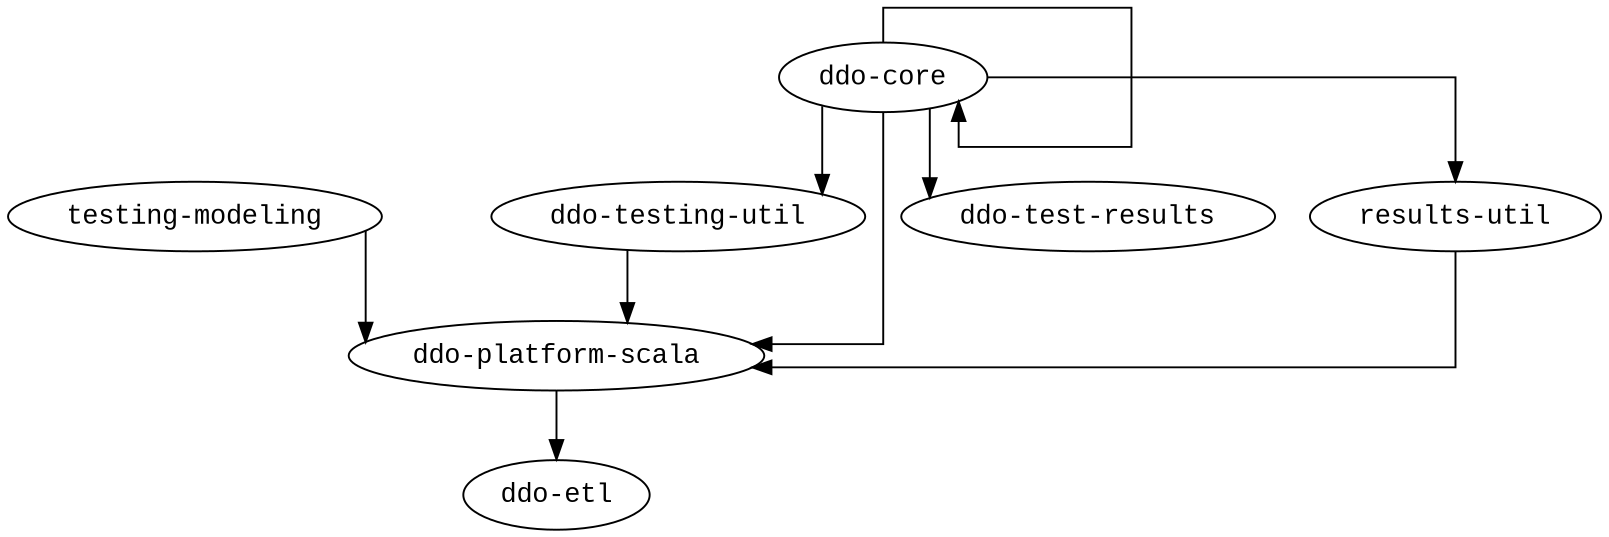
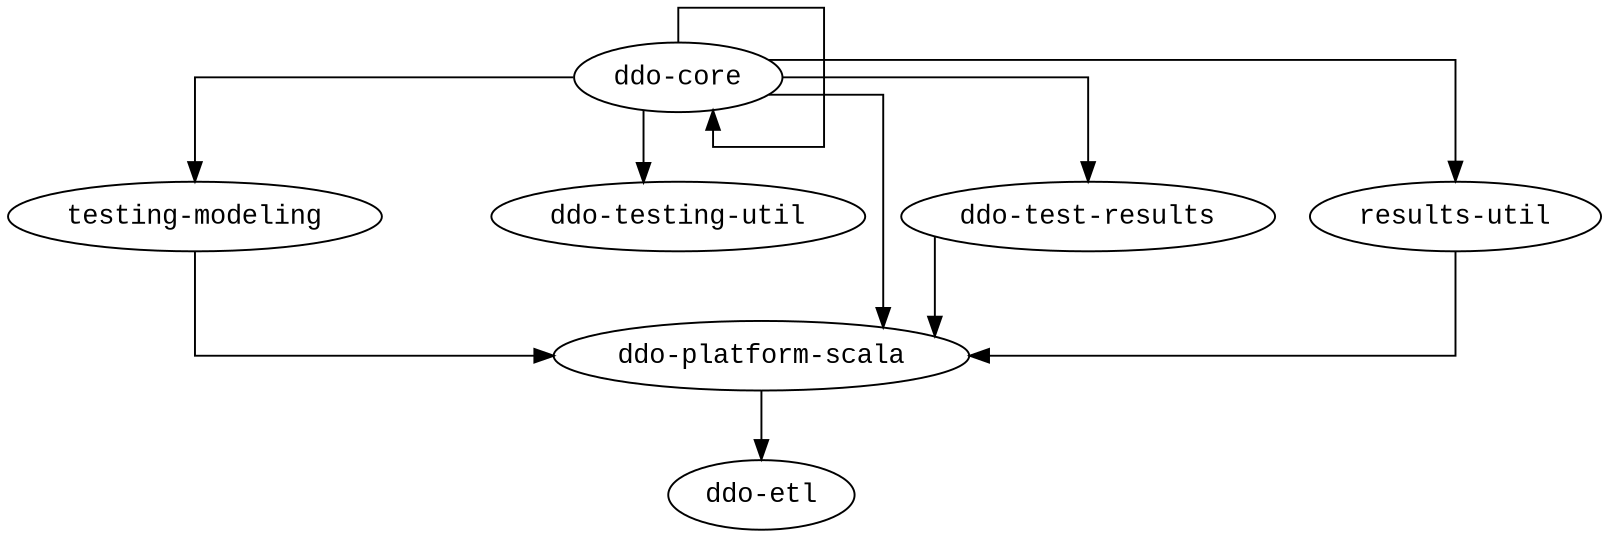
edge "ddo-core" -> "testing-modeling": added
edge "ddo-testing-util" -> "ddo-platform-scala": now "ddo-test-results" -> "ddo-platform-scala"
